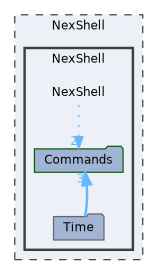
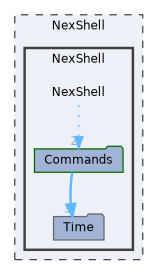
edge "Time" -> "Commands": reversed
